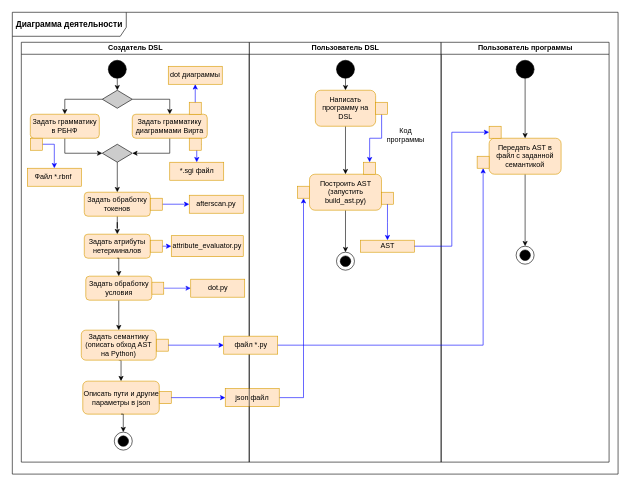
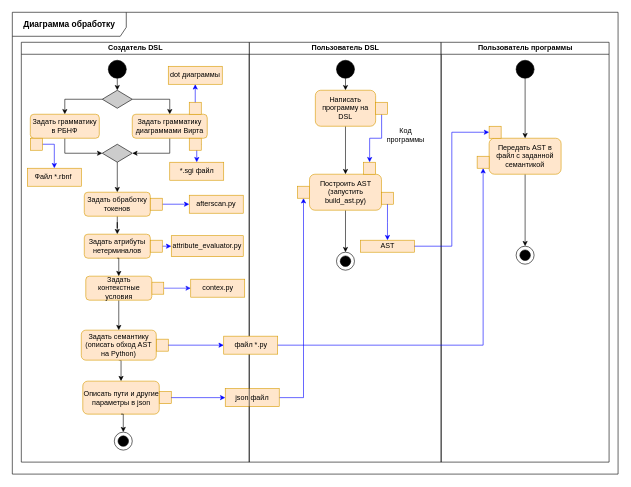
node "Диаграмма деятельности": label "Диаграмма деятельности" -> "Диаграмма обработку"
node "Задать обработку условия": label "Задать обработку условия" -> "Задать контекстные условия"
node "dot.py": label "dot.py" -> "contex.py"
